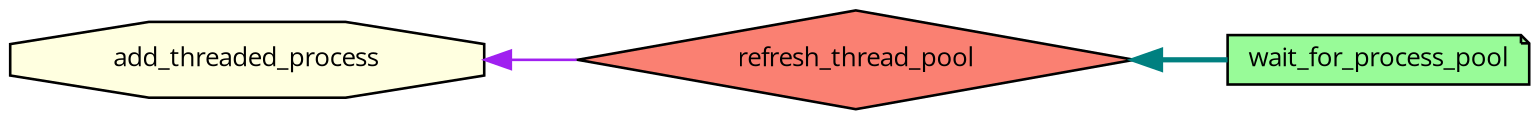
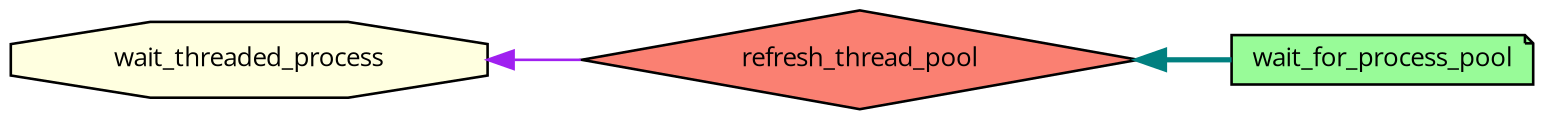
node "add_threaded_process": label "add_threaded_process" -> "wait_threaded_process"
